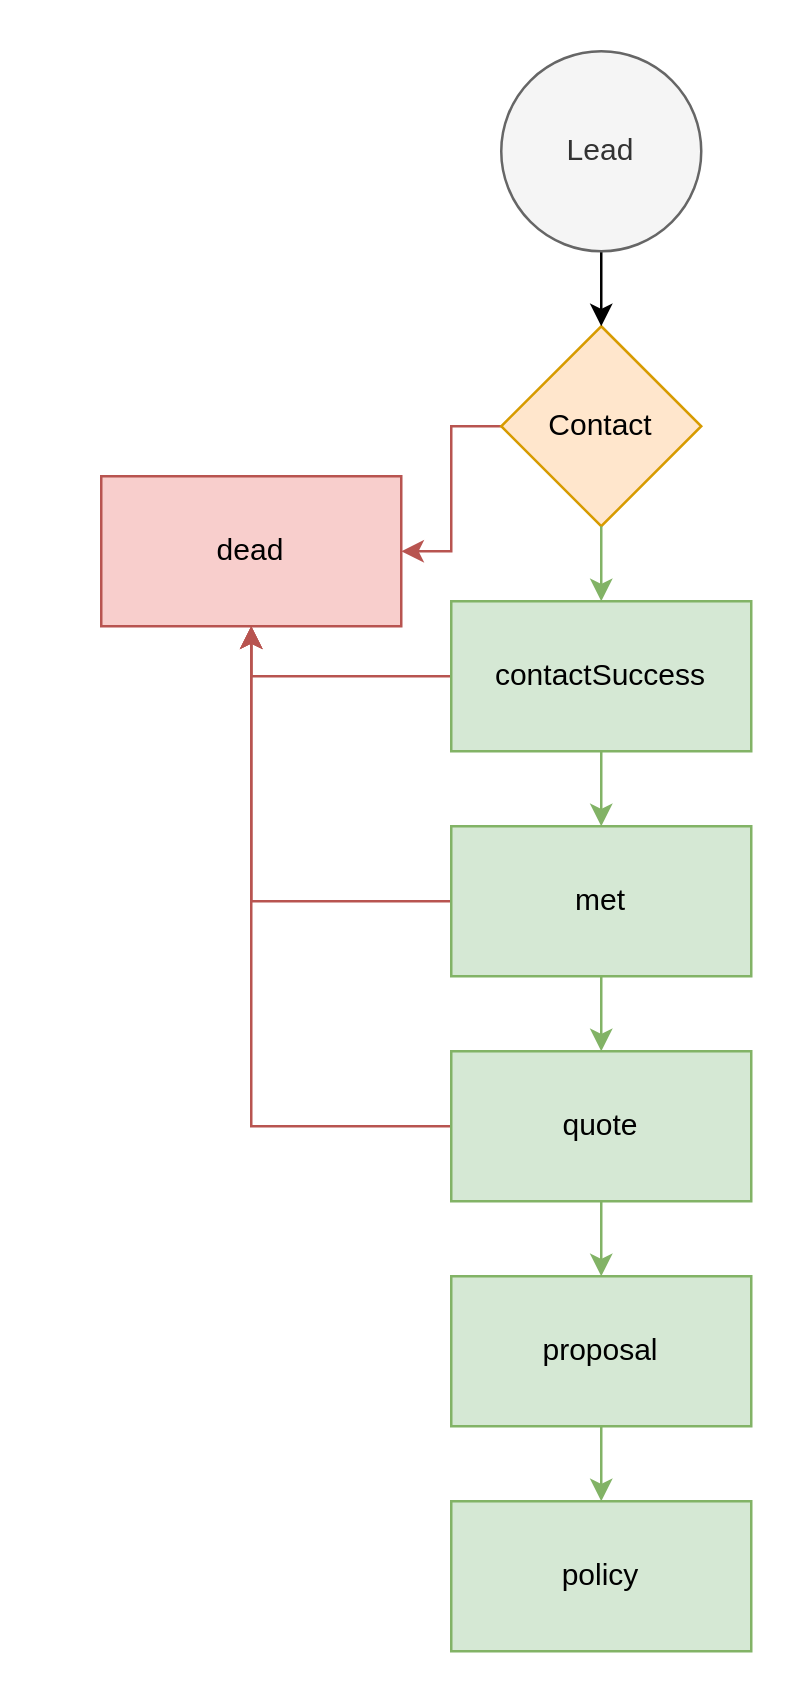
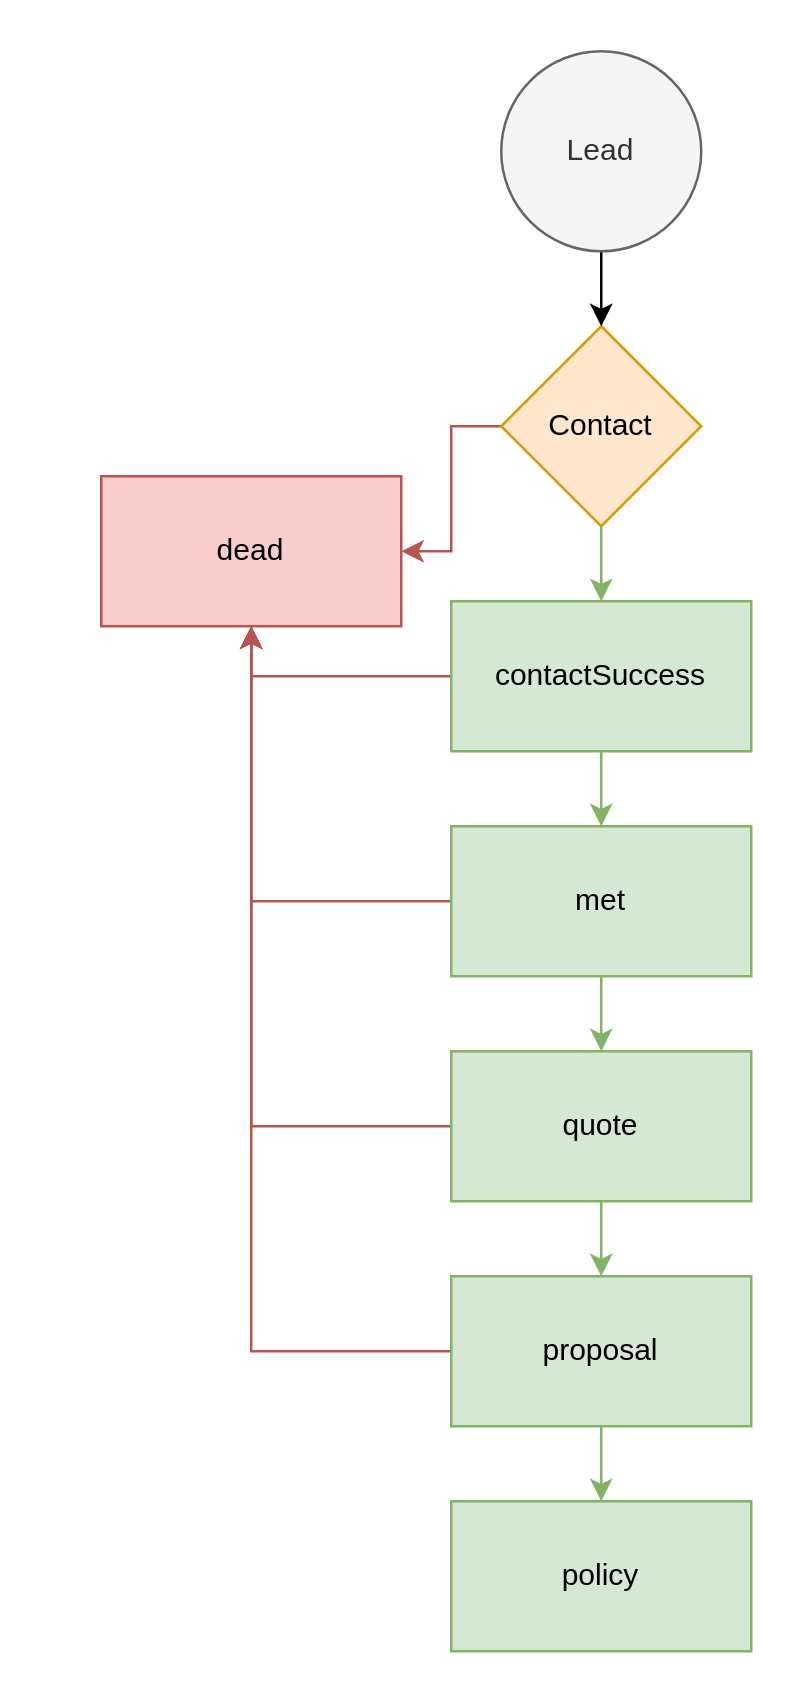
edge "proposal" -> "dead": added
